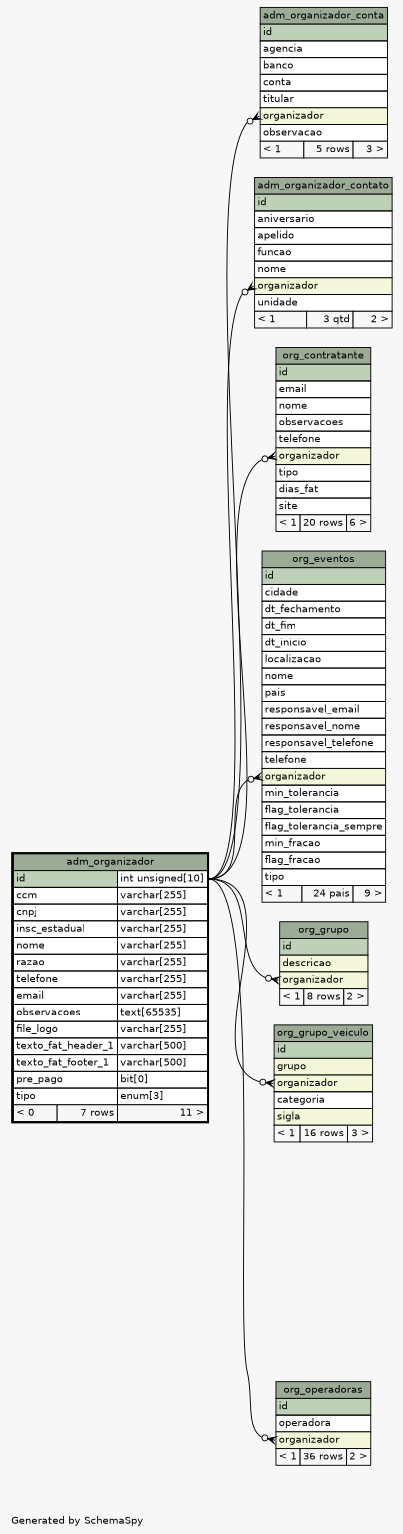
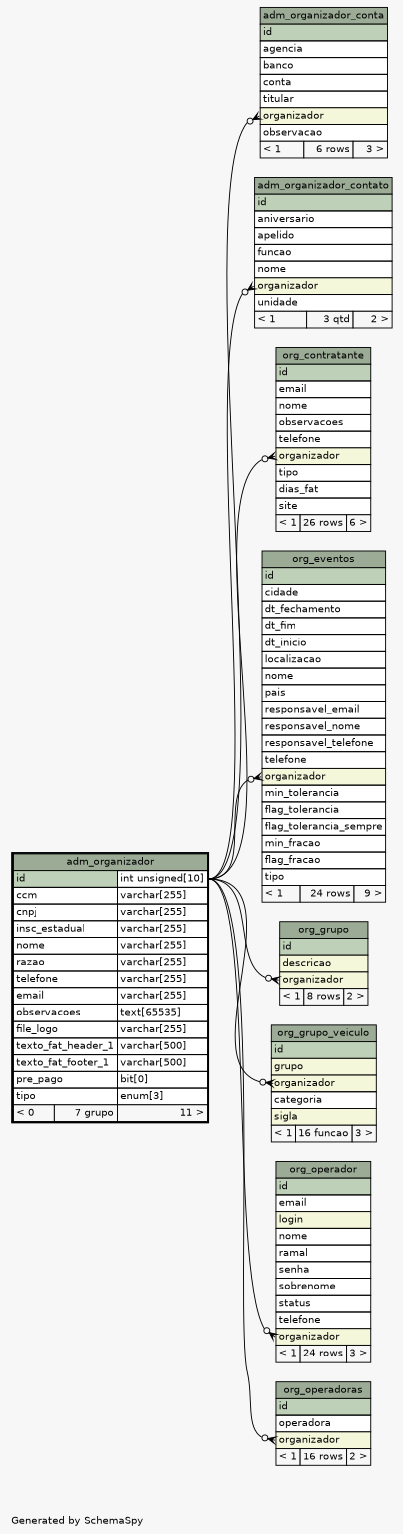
node "adm_organizador_conta": text "5 rows" -> "6 rows"
node "org_contratante": text "20 rows" -> "26 rows"
node "org_eventos": text "24 pais" -> "24 rows"
node "adm_organizador": text "7 rows" -> "7 grupo"
node "org_grupo_veiculo": text "16 rows" -> "16 funcao"
node "org_operador": added
node "org_operadoras": text "36 rows" -> "16 rows"
